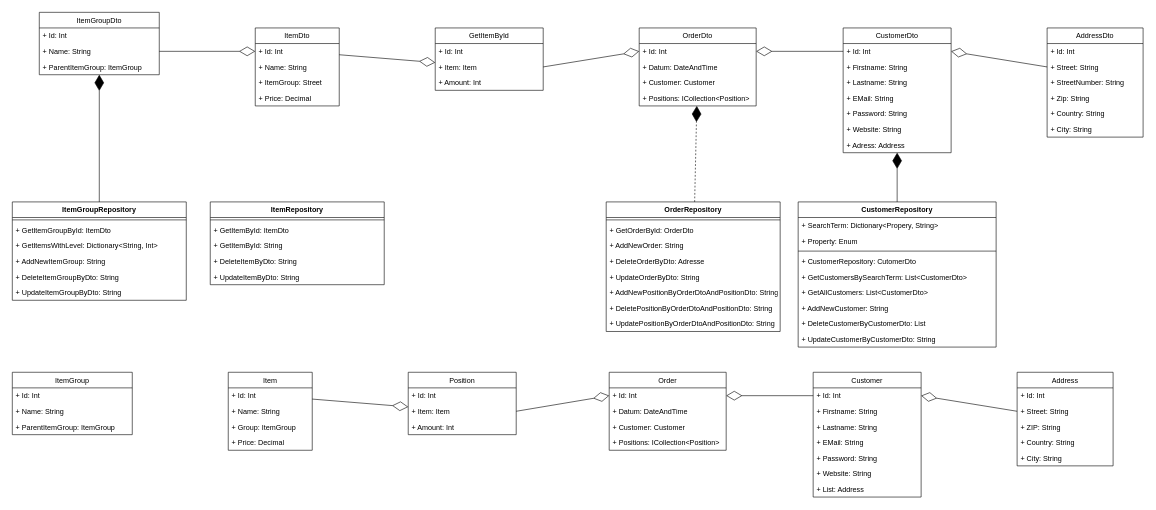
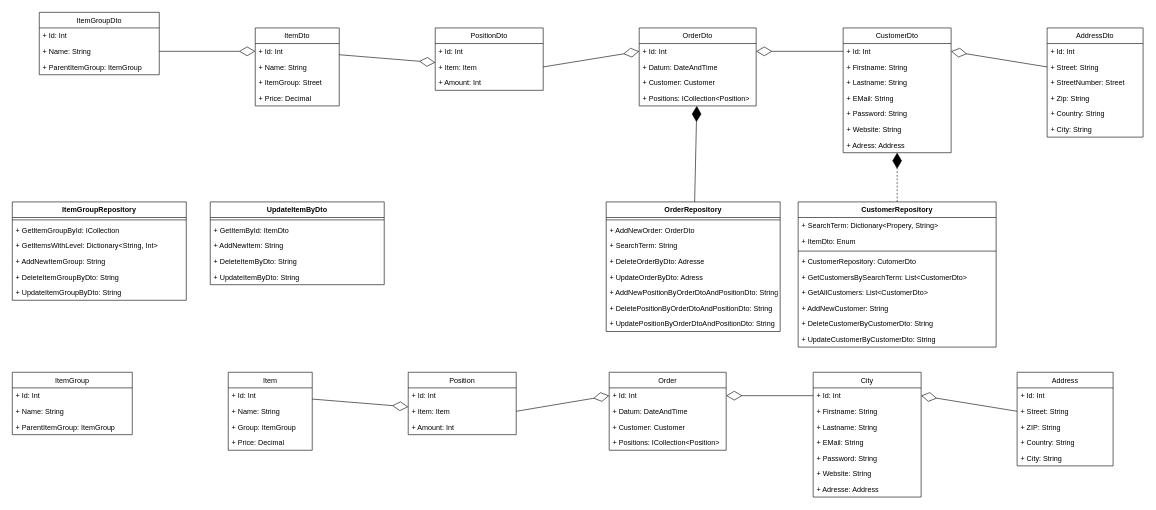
node "GetItemById": label "GetItemById" -> "PositionDto"
node "+ StreetNumber: String": label "+ StreetNumber: String" -> "+ StreetNumber: Street"
edge "ItemGroupRepository" -> "ItemGroupDto": removed
edge "OrderRepository" -> "OrderDto": style dashed -> solid
edge "CustomerRepository" -> "+ Adress: Address": style solid -> dashed
node "ItemRepository": label "ItemRepository" -> "UpdateItemByDto"
node "+ GetItemGroupById: ItemDto": label "+ GetItemGroupById: ItemDto" -> "+ GetItemGroupById: ICollection"
node "+ GetOrderById: OrderDto": label "+ GetOrderById: OrderDto" -> "+ AddNewOrder: OrderDto"
node "+ Property: Enum": label "+ Property: Enum" -> "+ ItemDto: Enum"
node "+ GetItemById: String": label "+ GetItemById: String" -> "+ AddNewItem: String"
node "+ AddNewOrder: String": label "+ AddNewOrder: String" -> "+ SearchTerm: String"
node "+ UpdateOrderByDto: String": label "+ UpdateOrderByDto: String" -> "+ UpdateOrderByDto: Adress"
node "+ DeleteCustomerByCustomerDto: List": label "+ DeleteCustomerByCustomerDto: List" -> "+ DeleteCustomerByCustomerDto: String"
node "Customer": label "Customer" -> "City"
node "+ List: Address": label "+ List: Address" -> "+ Adresse: Address"
